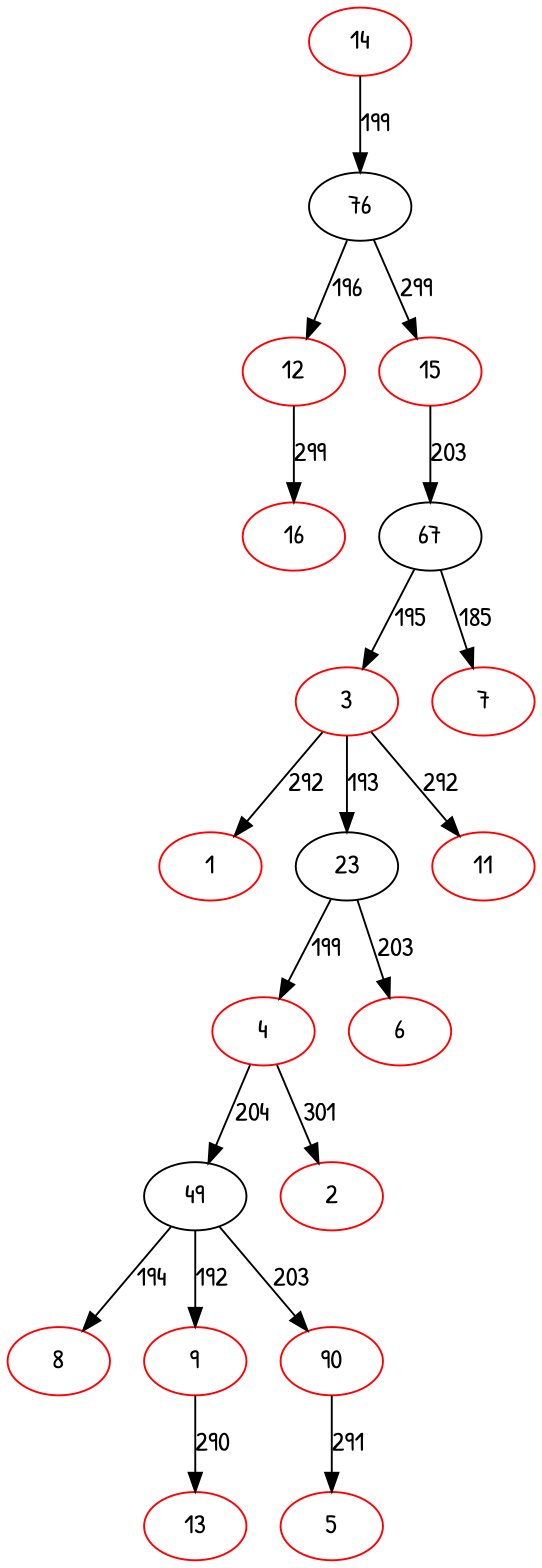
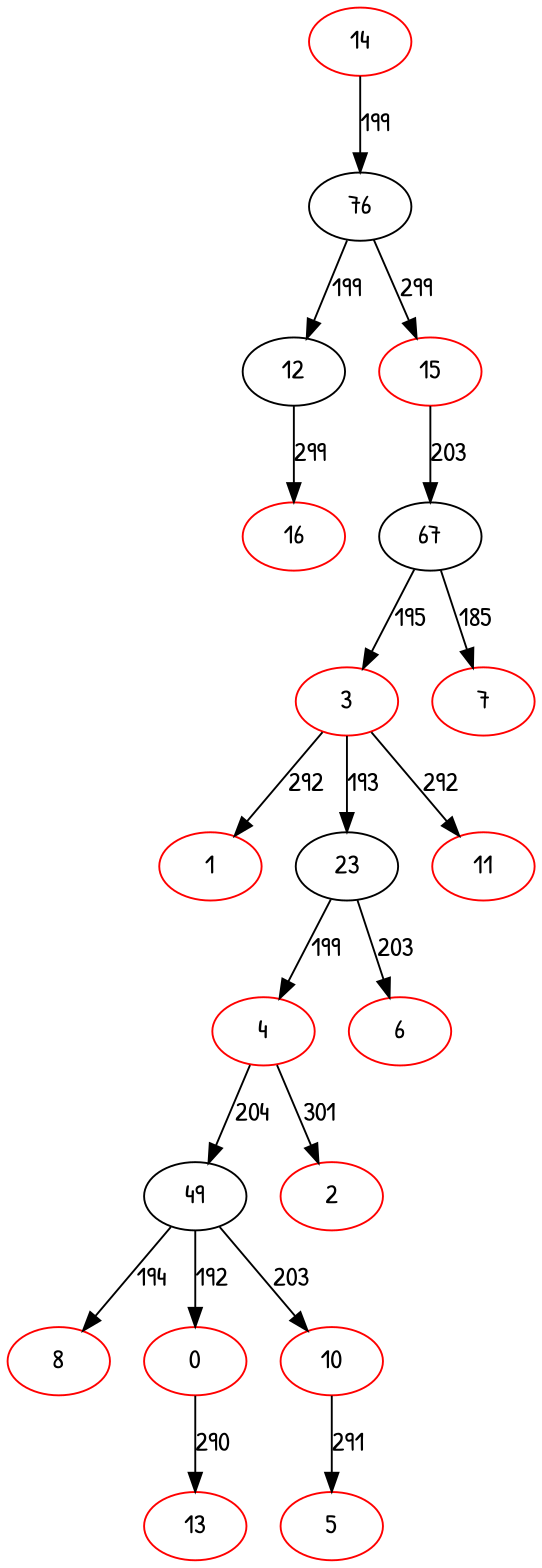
edge "76" -> "12": label "196" -> "199"
node "12": color red -> black
node "9": label "9" -> "0"
node "90": label "90" -> "10"
